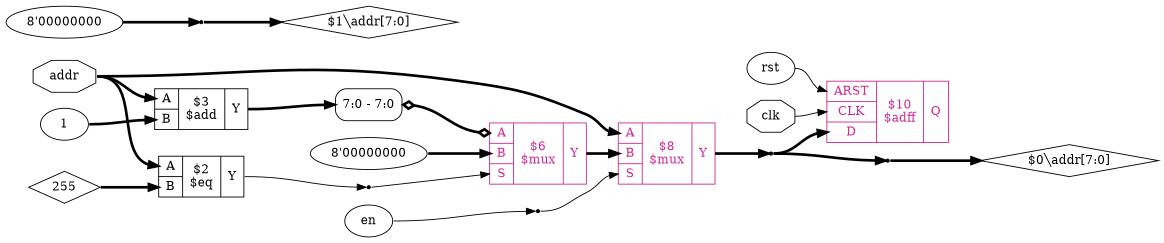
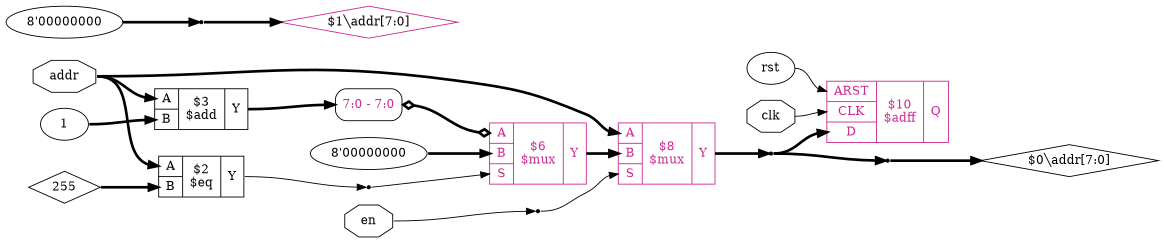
node "$1╲addr[7:0]": color black -> maroon3
node "7:0 - 7:0": fontcolor black -> maroon3
node "en": shape ellipse -> octagon
